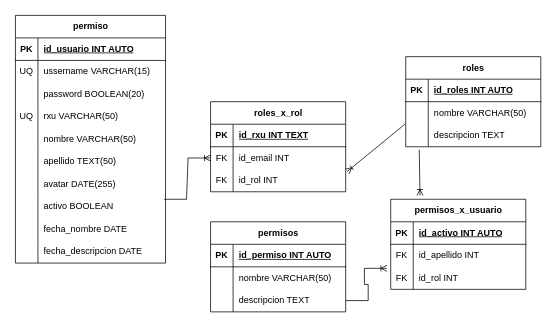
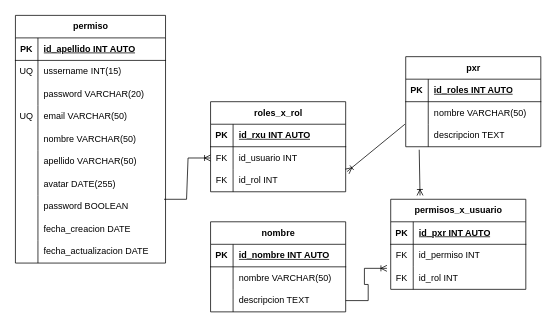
node "id_usuario INT AUTO": label "id_usuario INT AUTO" -> "id_apellido INT AUTO"
node "roles": label "roles" -> "pxr"
node "ussername VARCHAR(15)": label "ussername VARCHAR(15)" -> "ussername INT(15)"
node "password BOOLEAN(20)": label "password BOOLEAN(20)" -> "password VARCHAR(20)"
node "rxu VARCHAR(50)": label "rxu VARCHAR(50)" -> "email VARCHAR(50)"
node "id_rxu INT TEXT": label "id_rxu INT TEXT" -> "id_rxu INT AUTO"
node "id_email INT": label "id_email INT" -> "id_usuario INT"
node "apellido TEXT(50)": label "apellido TEXT(50)" -> "apellido VARCHAR(50)"
node "activo BOOLEAN": label "activo BOOLEAN" -> "password BOOLEAN"
node "fecha_nombre DATE": label "fecha_nombre DATE" -> "fecha_creacion DATE"
node "permisos": label "permisos" -> "nombre"
node "id_activo INT AUTO": label "id_activo INT AUTO" -> "id_pxr INT AUTO"
node "fecha_descripcion DATE": label "fecha_descripcion DATE" -> "fecha_actualizacion DATE"
node "id_permiso INT AUTO": label "id_permiso INT AUTO" -> "id_nombre INT AUTO"
node "id_apellido INT": label "id_apellido INT" -> "id_permiso INT"
